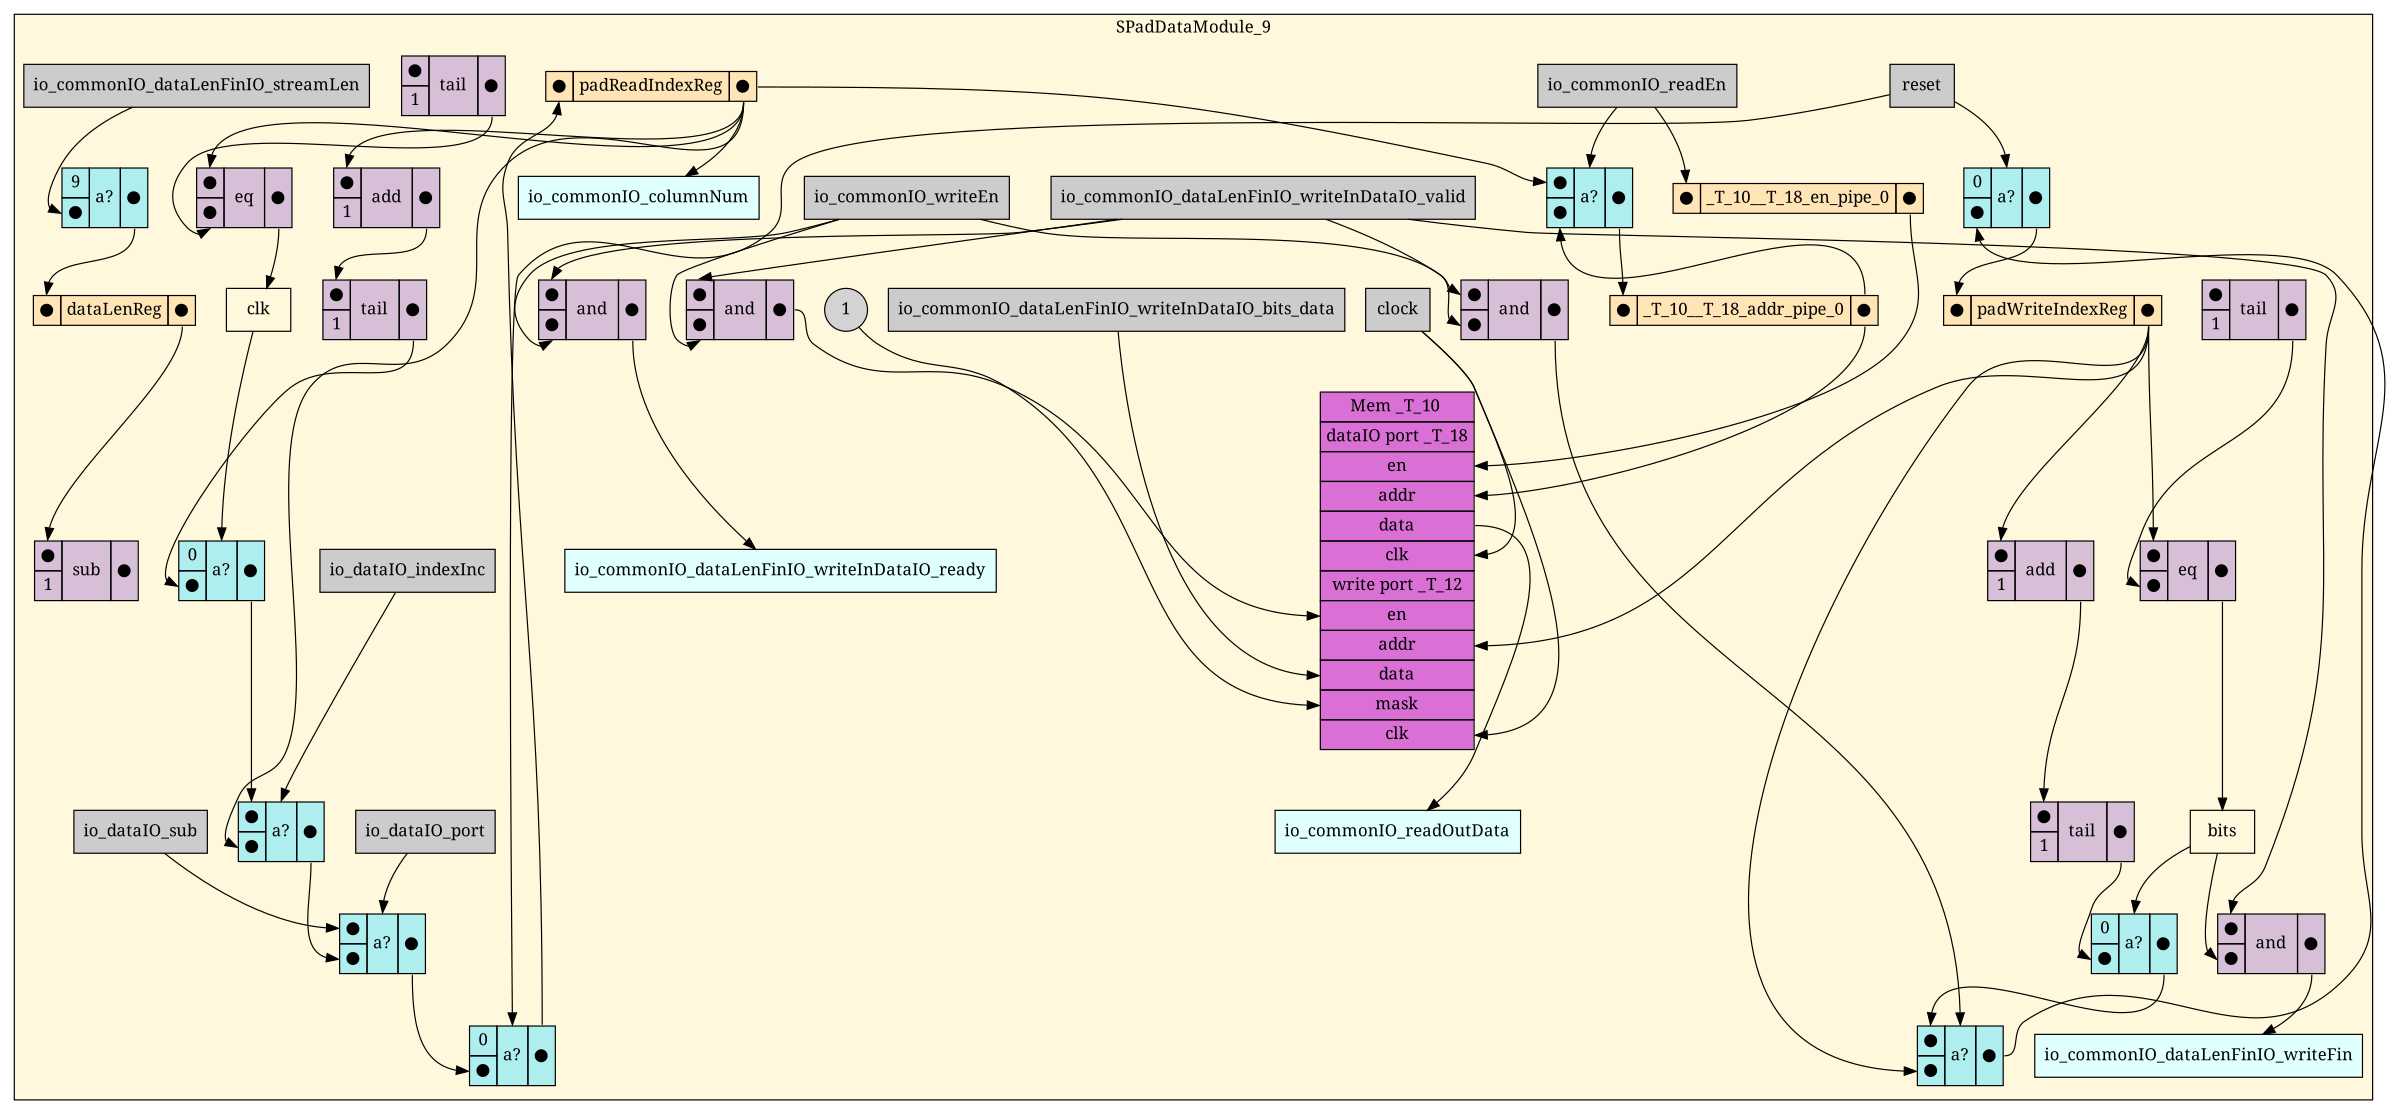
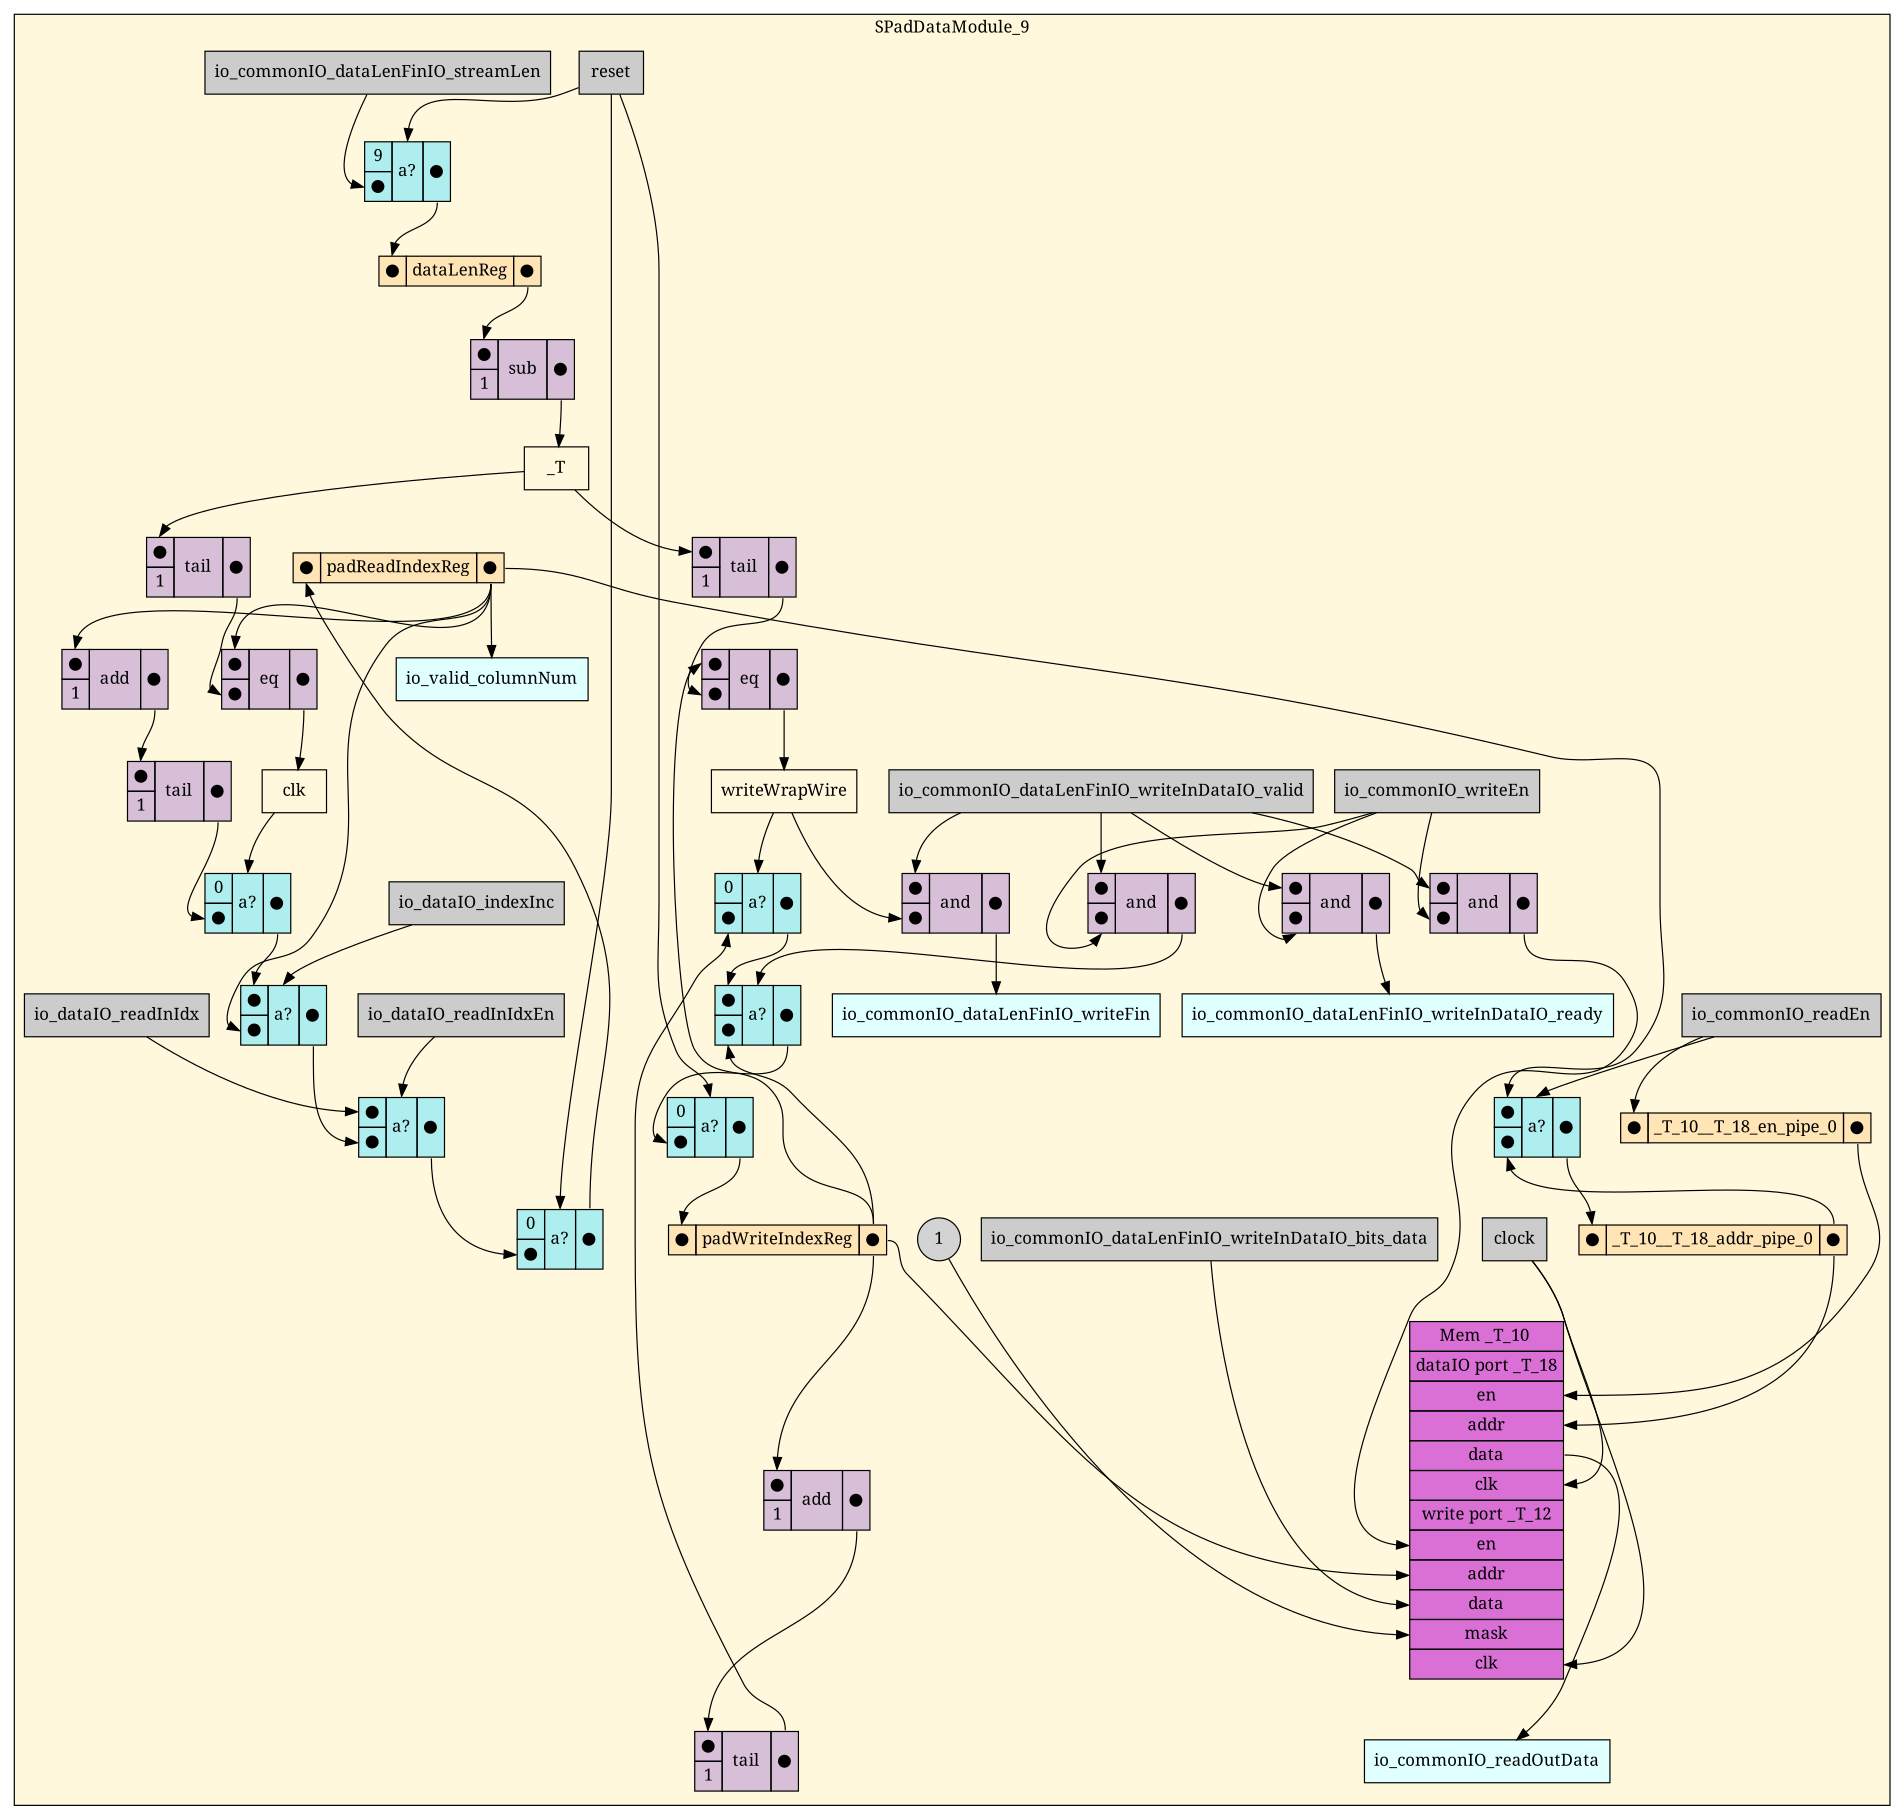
edge "reset" -> "9": added
node "io_commonIO_columnNum": label "io_commonIO_columnNum" -> "io_valid_columnNum"
node "_T": added
node "io_dataIO_sub": label "io_dataIO_sub" -> "io_dataIO_readInIdx"
node "io_dataIO_port": label "io_dataIO_port" -> "io_dataIO_readInIdxEn"
node "bits": label "bits" -> "writeWrapWire"
